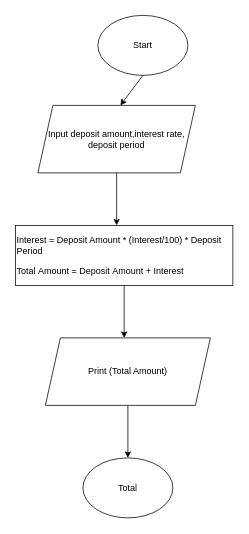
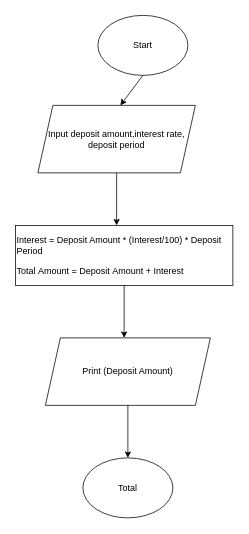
node "Print (Total Amount)": label "Print (Total Amount)" -> "Print (Deposit Amount)"
